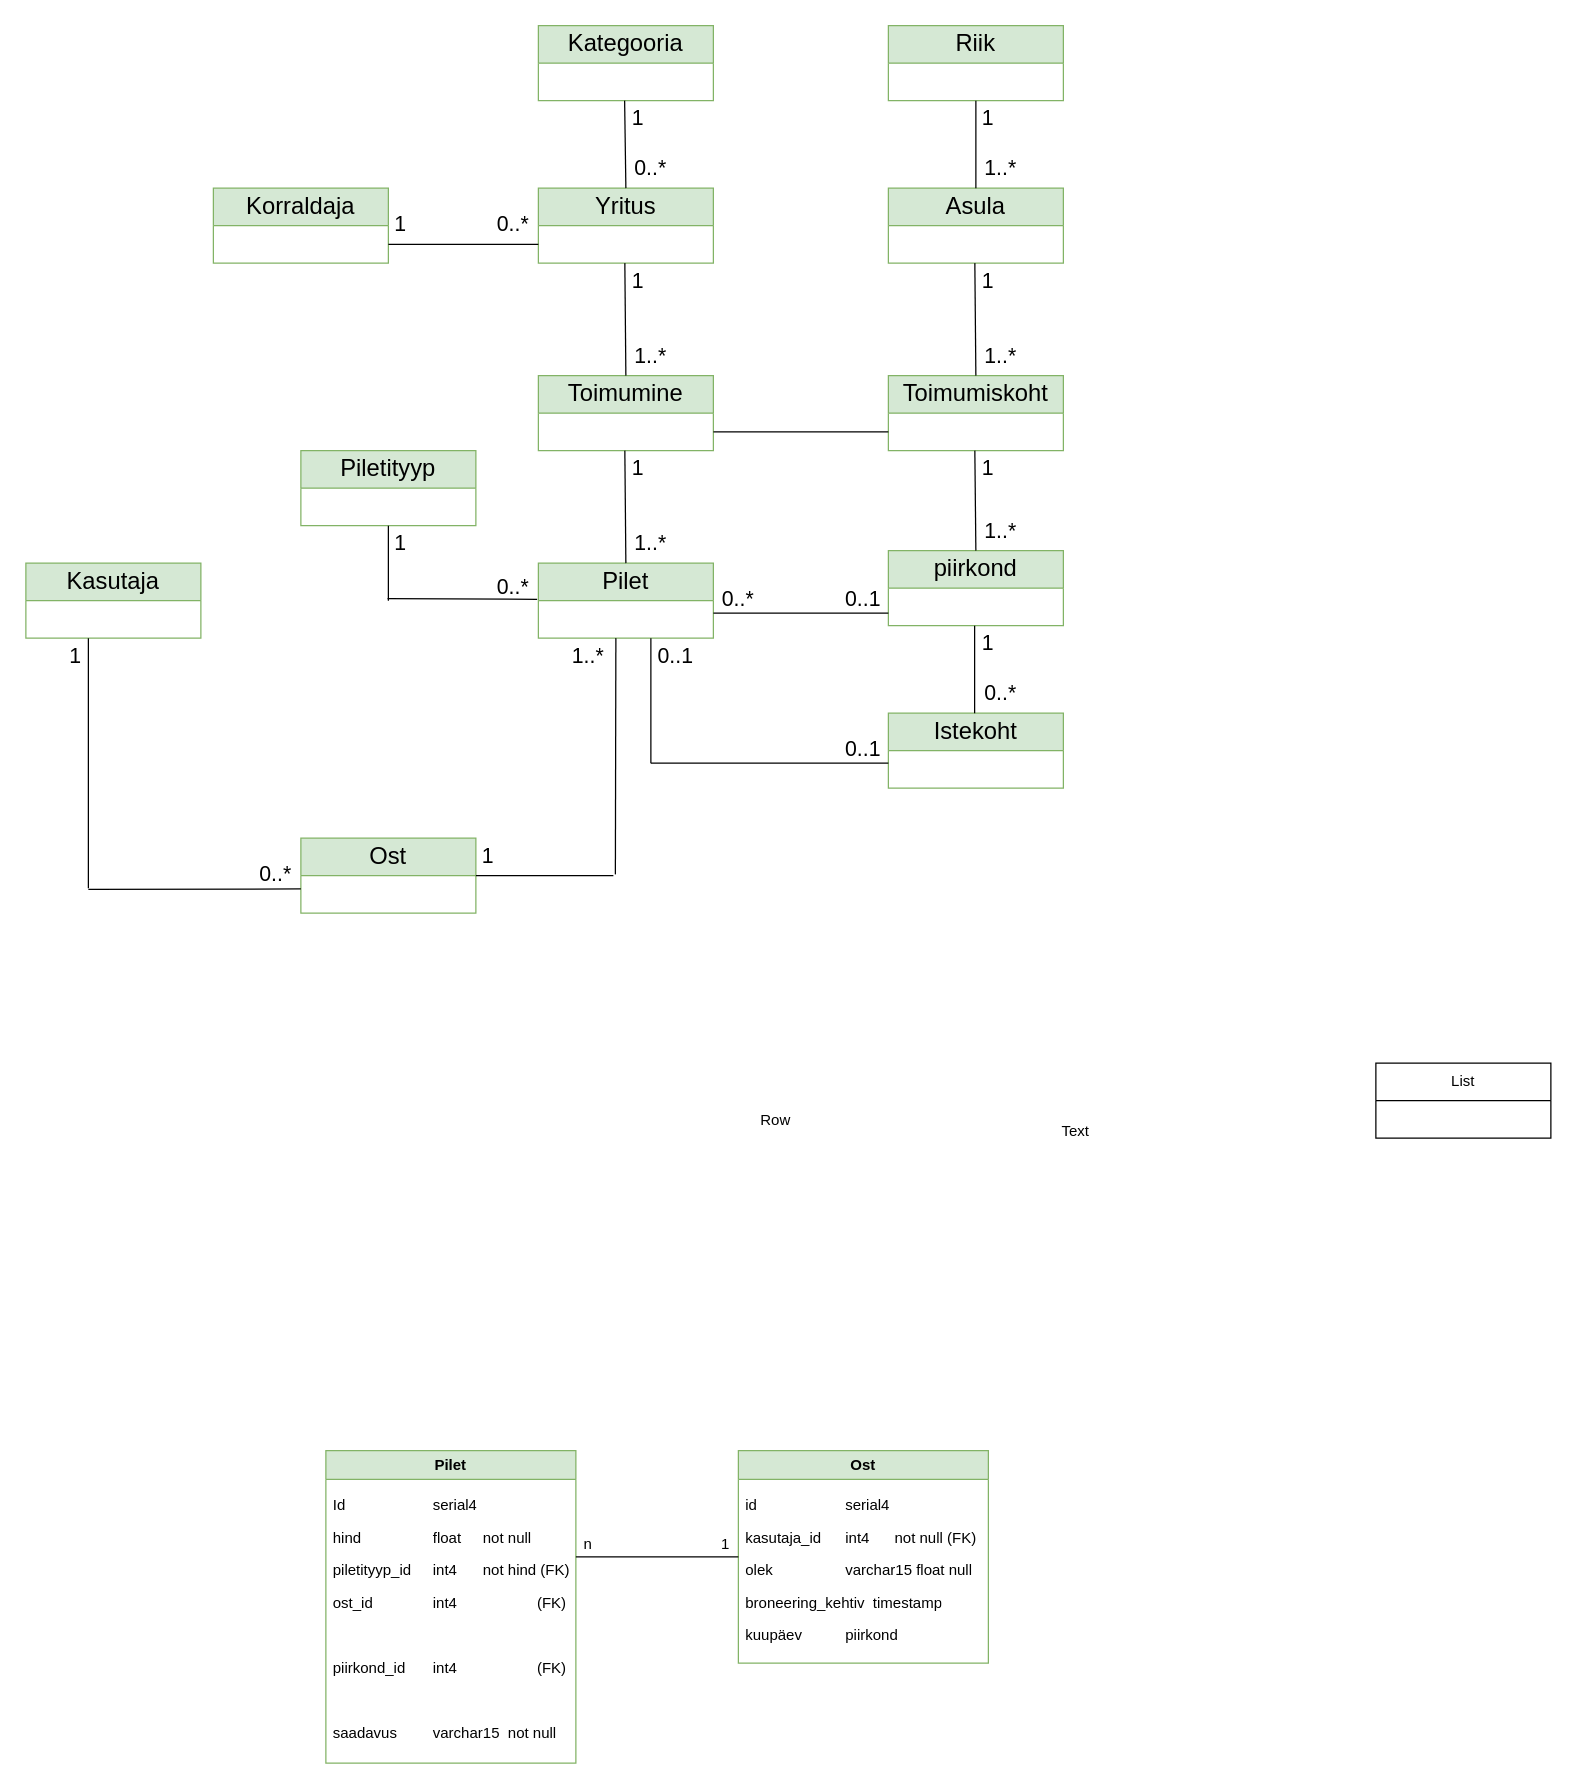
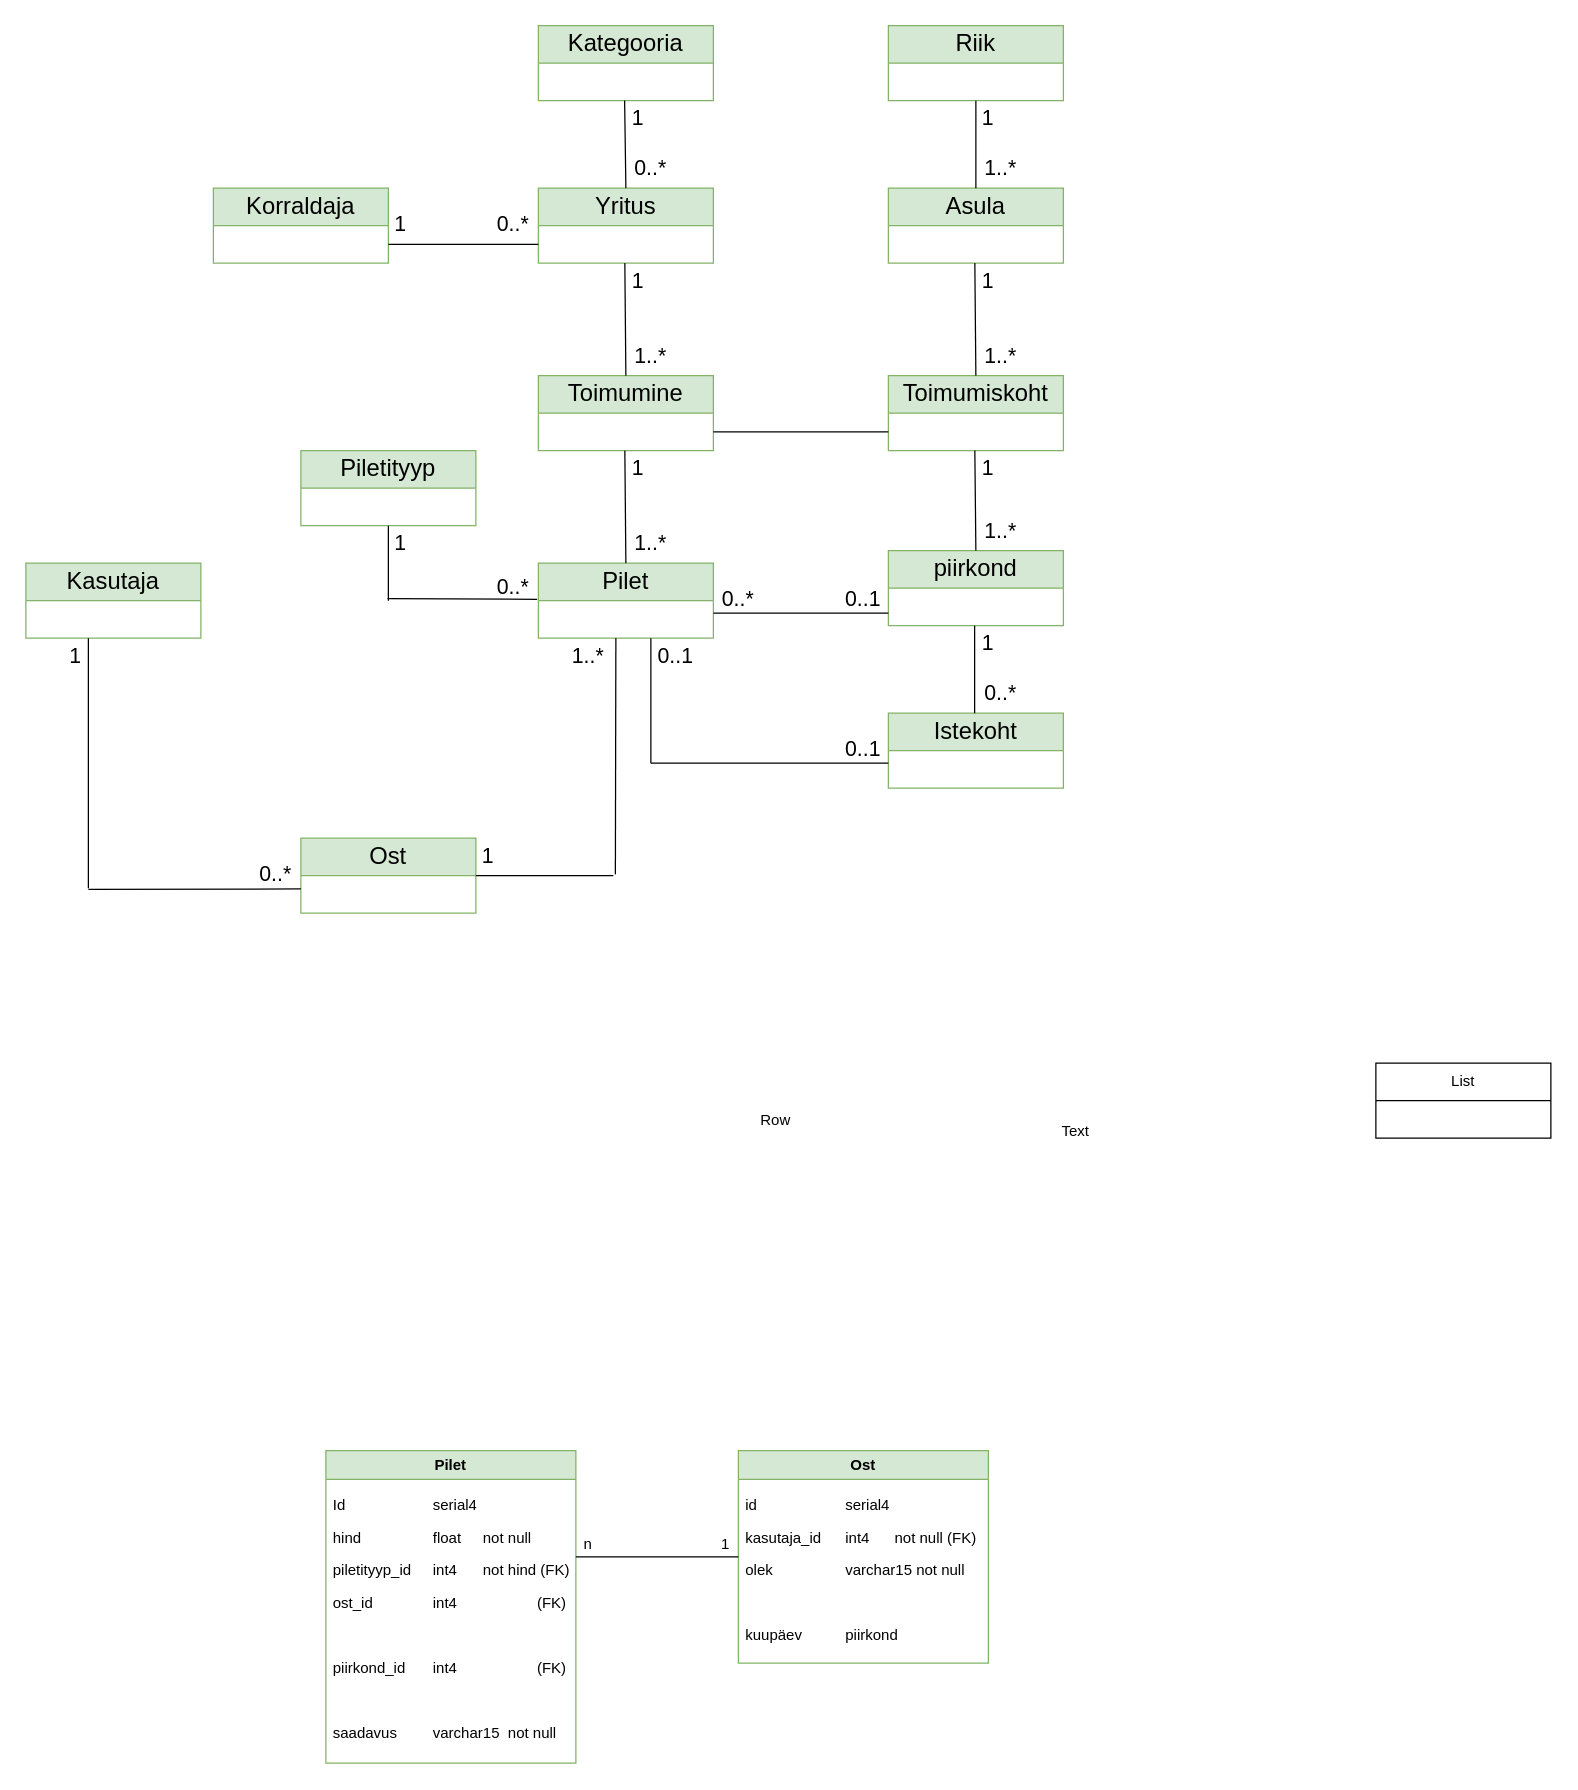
node "olek varchar15 float null": label "olek varchar15 float null" -> "olek varchar15 not null"
node "broneering_kehtiv timestamp": removed
